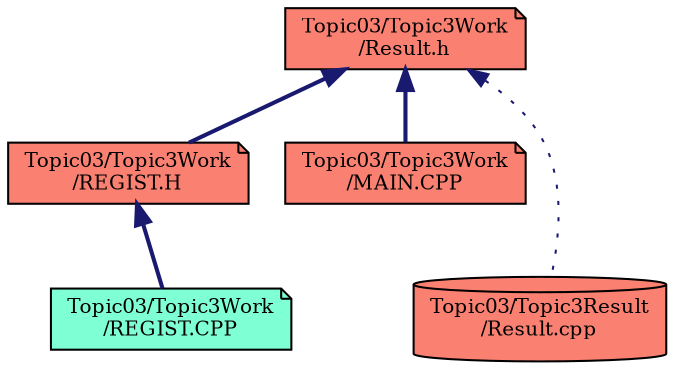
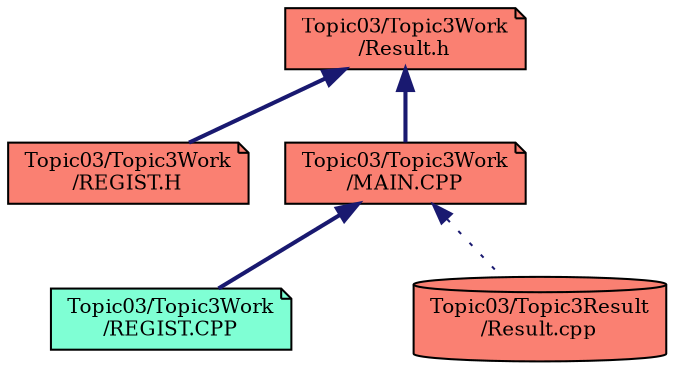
edge "Topic03/Topic3Result /Result.cpp" -> "Topic03/Topic3Work /Result.h": now "Topic03/Topic3Result /Result.cpp" -> "Topic03/Topic3Work /MAIN.CPP"
edge "Topic03/Topic3Work /REGIST.CPP" -> "Topic03/Topic3Work /REGIST.H": now "Topic03/Topic3Work /REGIST.CPP" -> "Topic03/Topic3Work /MAIN.CPP"
